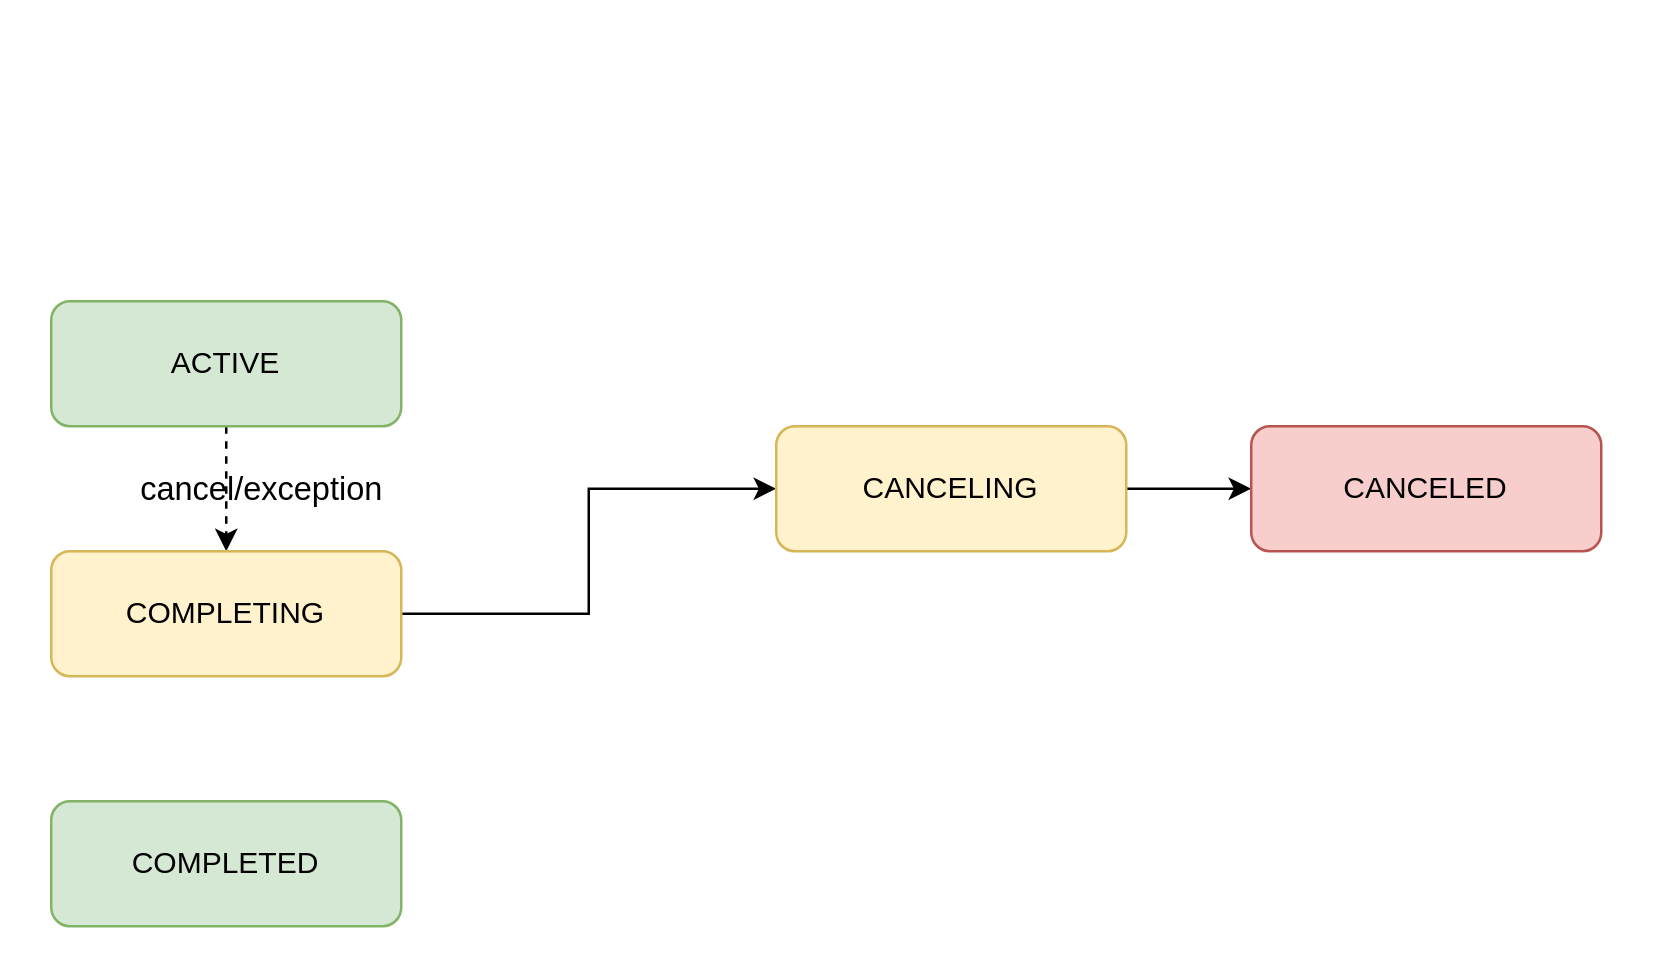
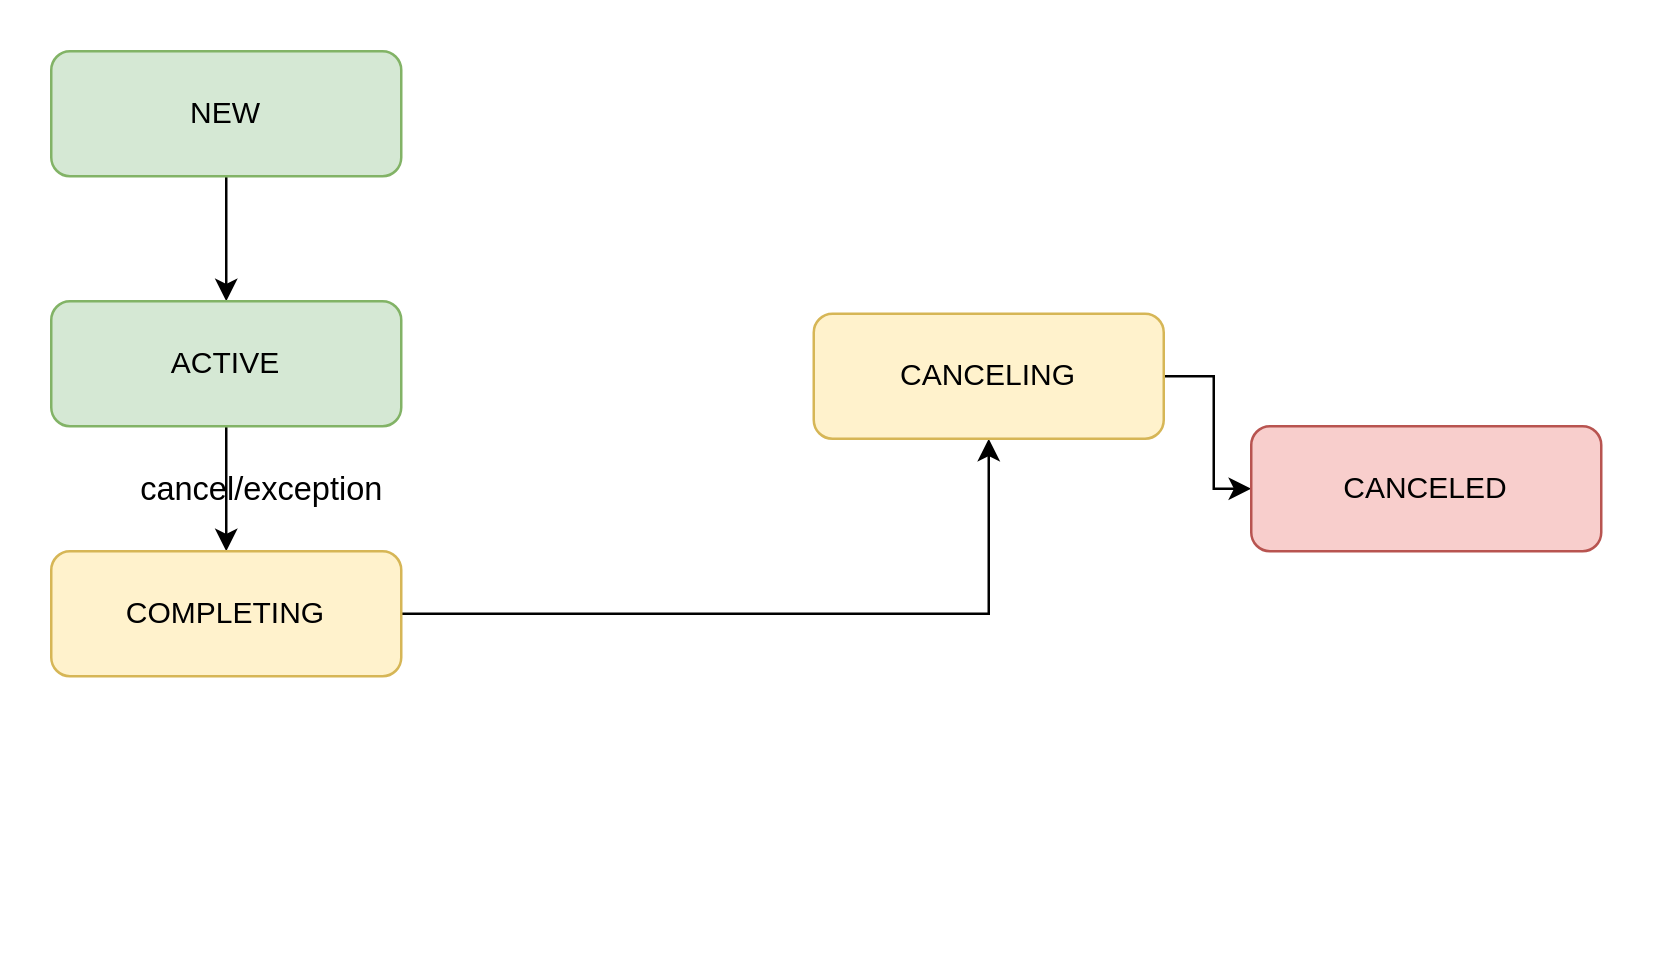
node "NEW": added
edge "NEW" -> "ACTIVE": added
edge "ACTIVE" -> "COMPLETING": style dashed -> solid
node "CANCELING": moved (951, 489) -> (989, 376)
node "COMPLETED": removed
